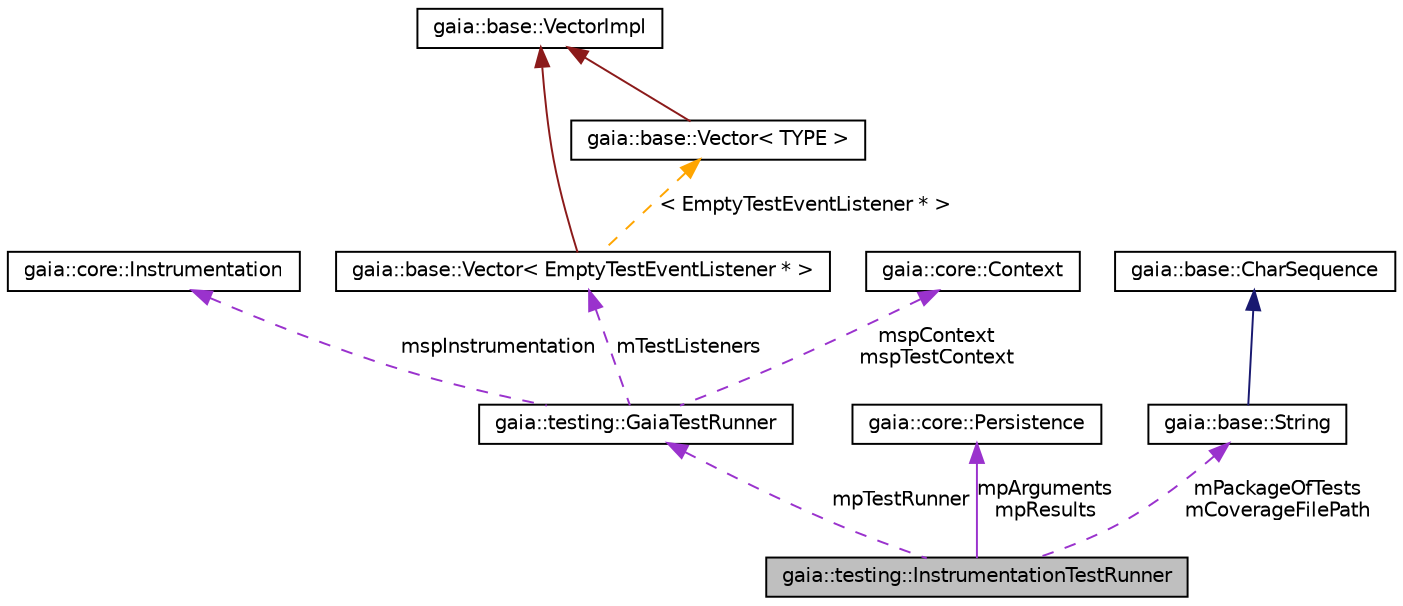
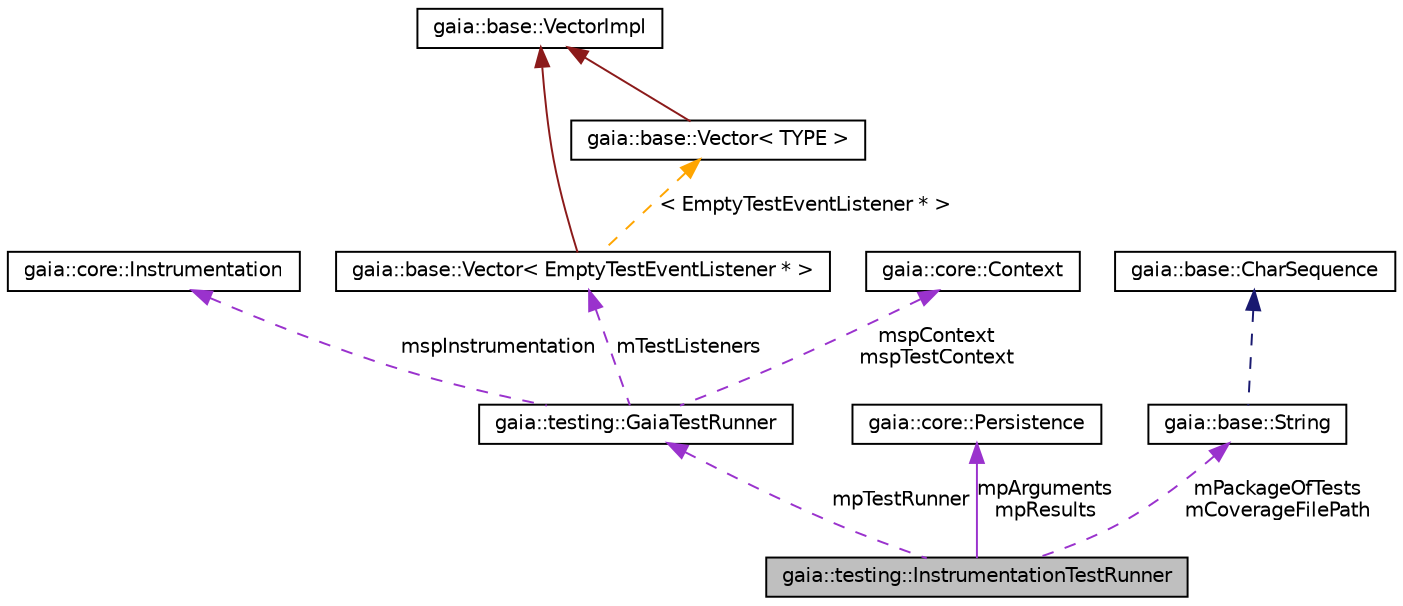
edge "gaia::base::String" -> "gaia::base::CharSequence": style solid -> dashed
